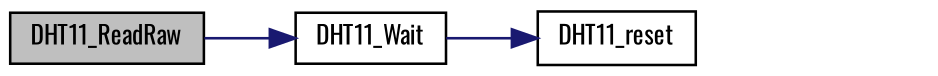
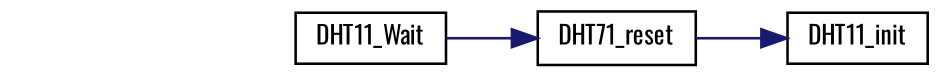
node "DHT11_ReadRaw": removed
node "DHT11_reset": label "DHT11_reset" -> "DHT71_reset"
node "DHT11_init": added
